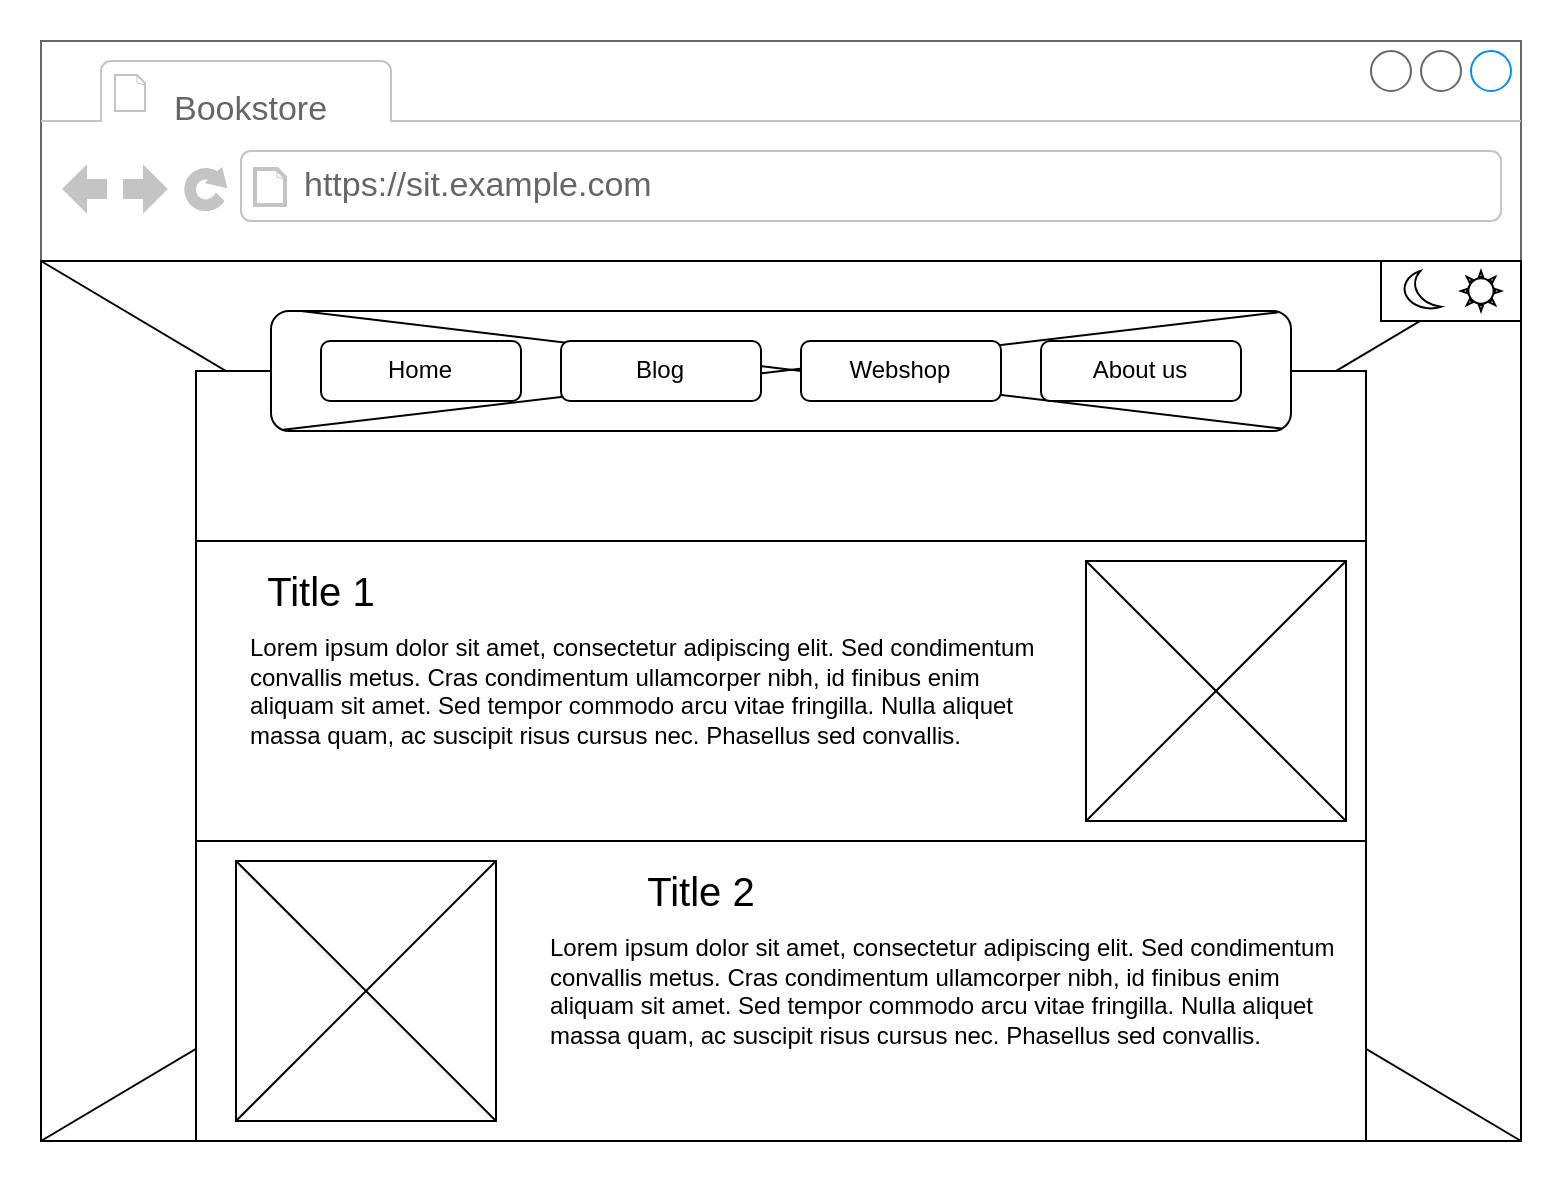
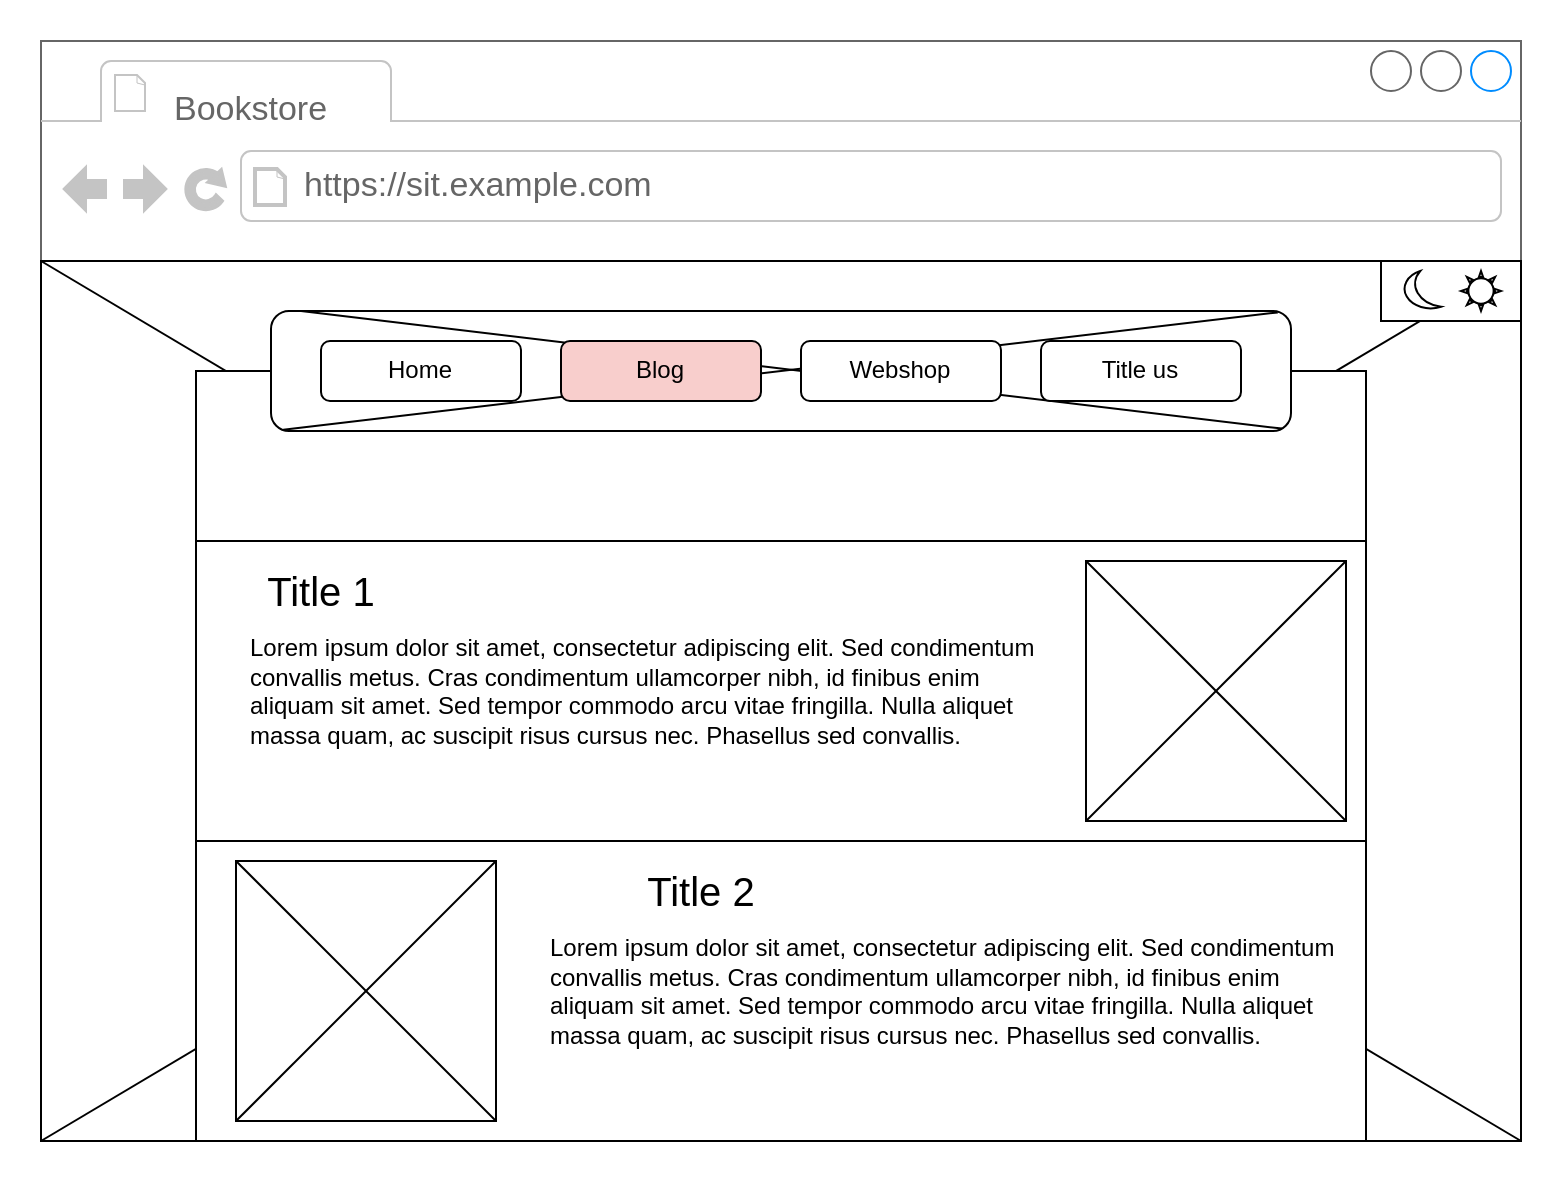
node "Blog": fillcolor #ffffff -> #f8cecc
node "About us": label "About us" -> "Title us"
